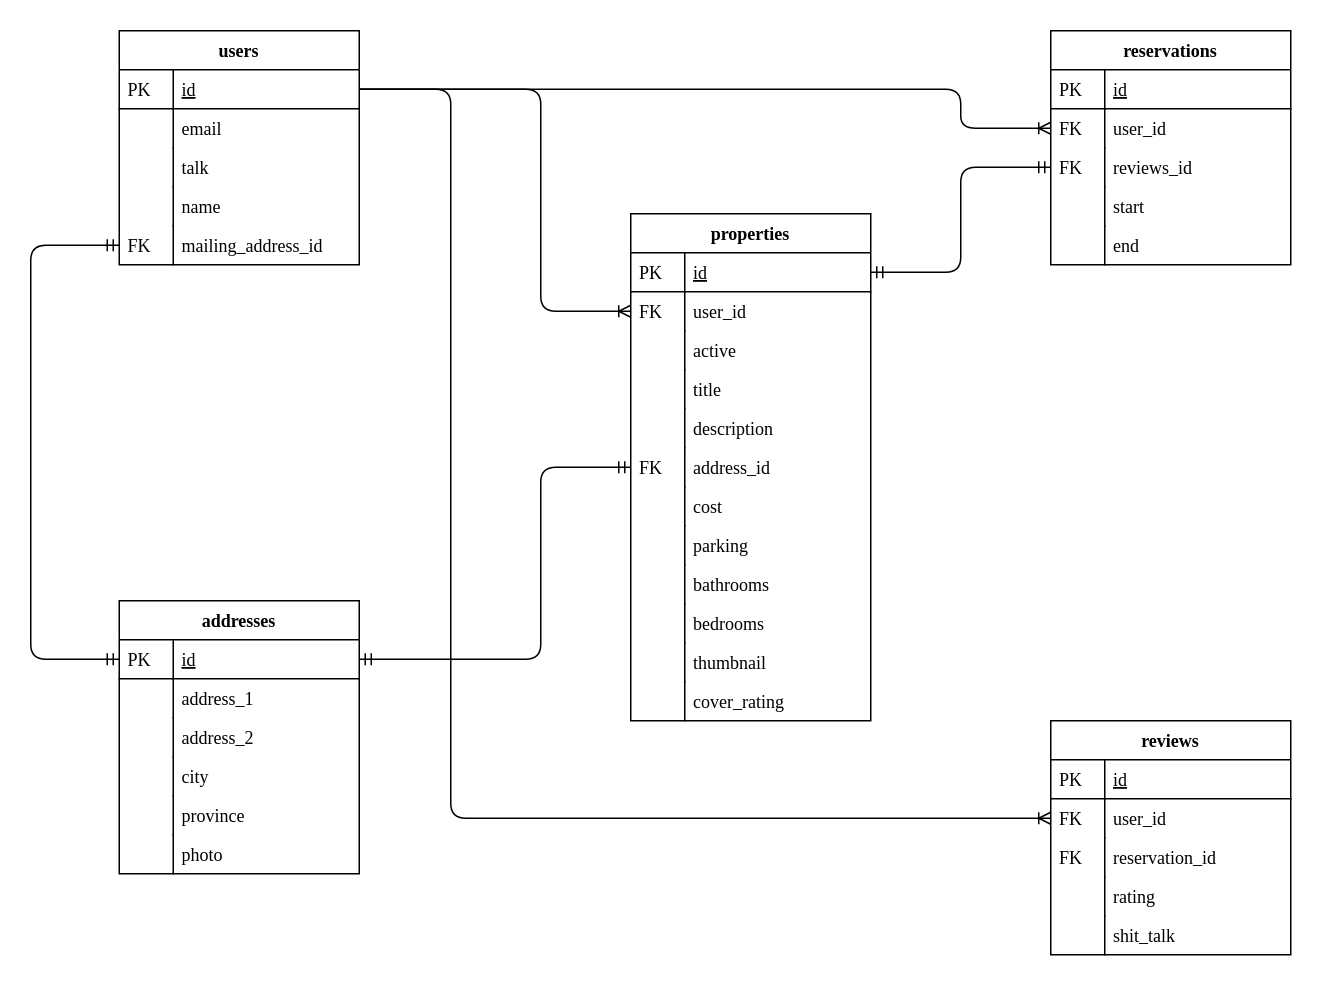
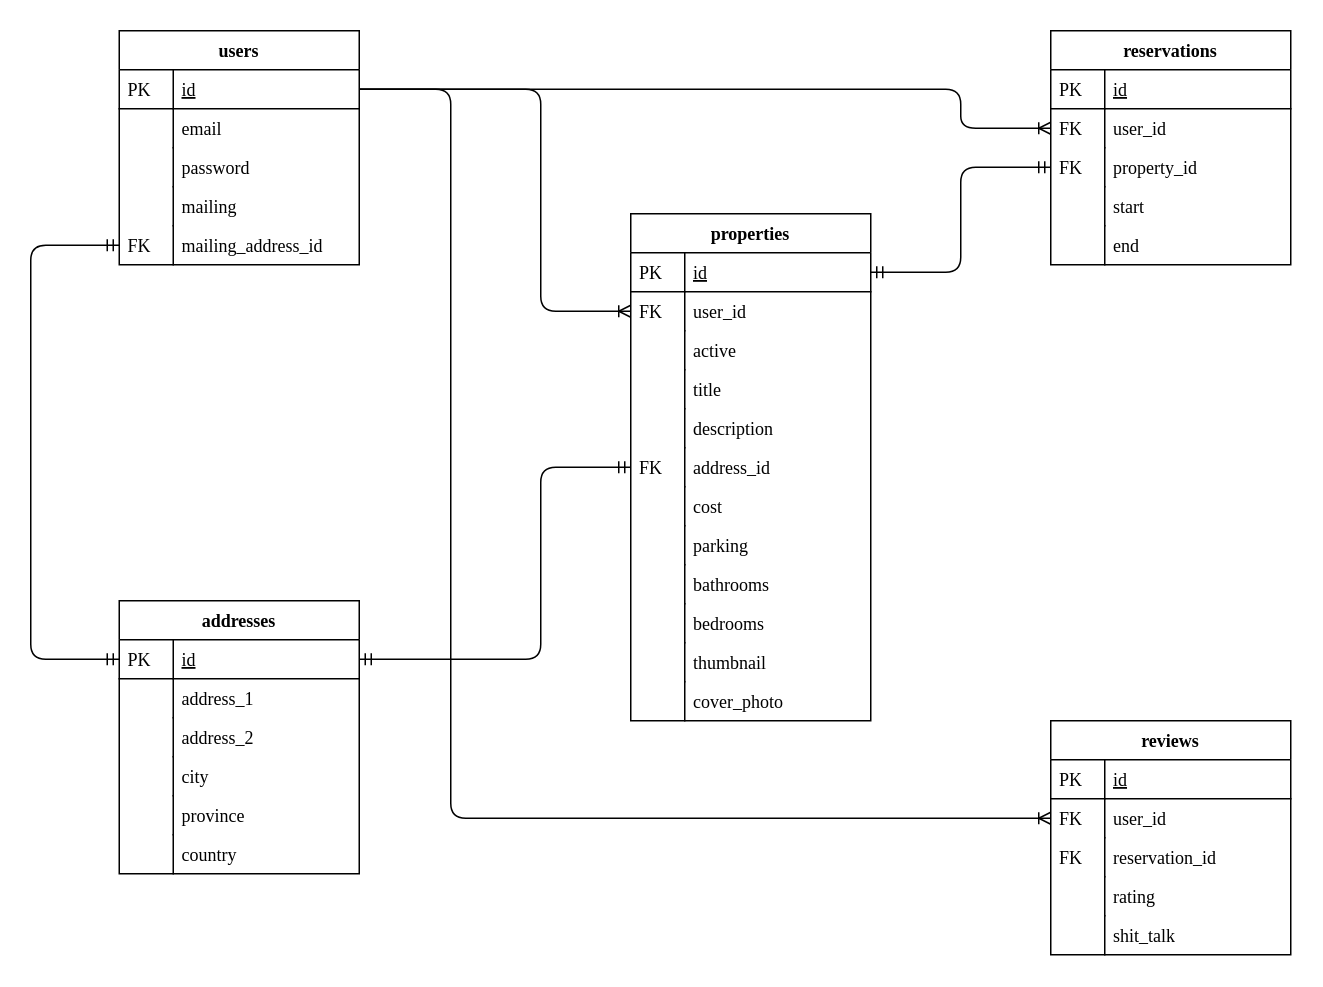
node "talk": label "talk" -> "password"
node "reviews_id": label "reviews_id" -> "property_id"
node "name": label "name" -> "mailing"
node "cover_rating": label "cover_rating" -> "cover_photo"
node "photo": label "photo" -> "country"
